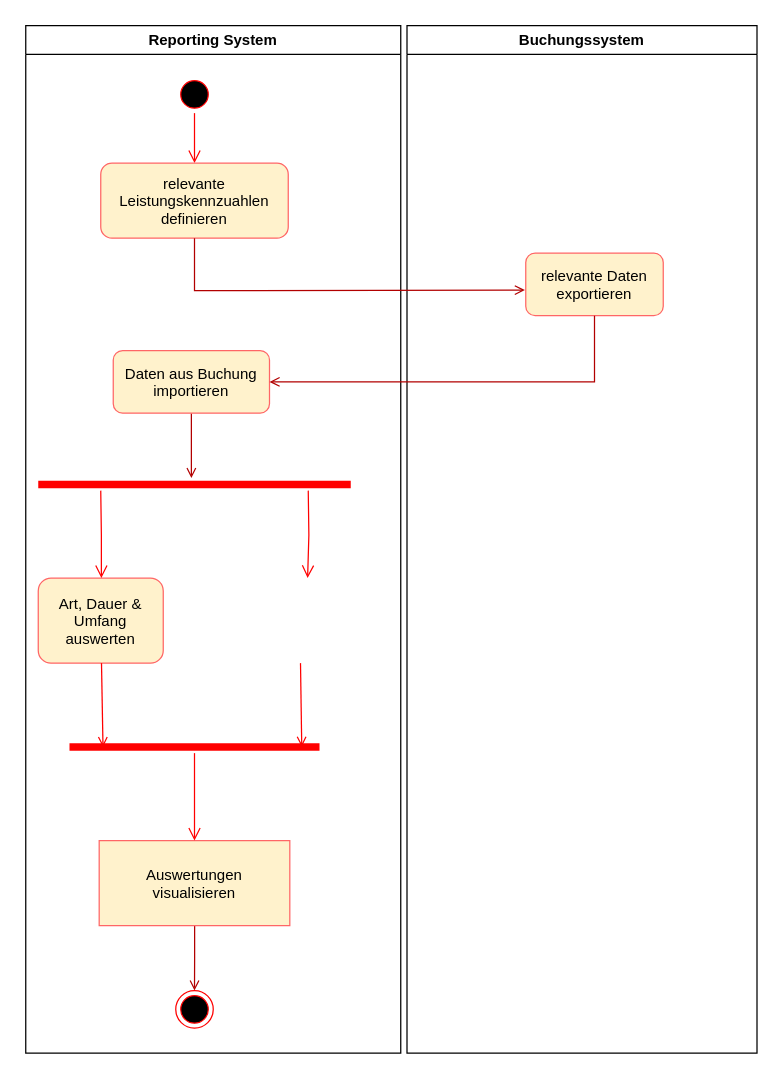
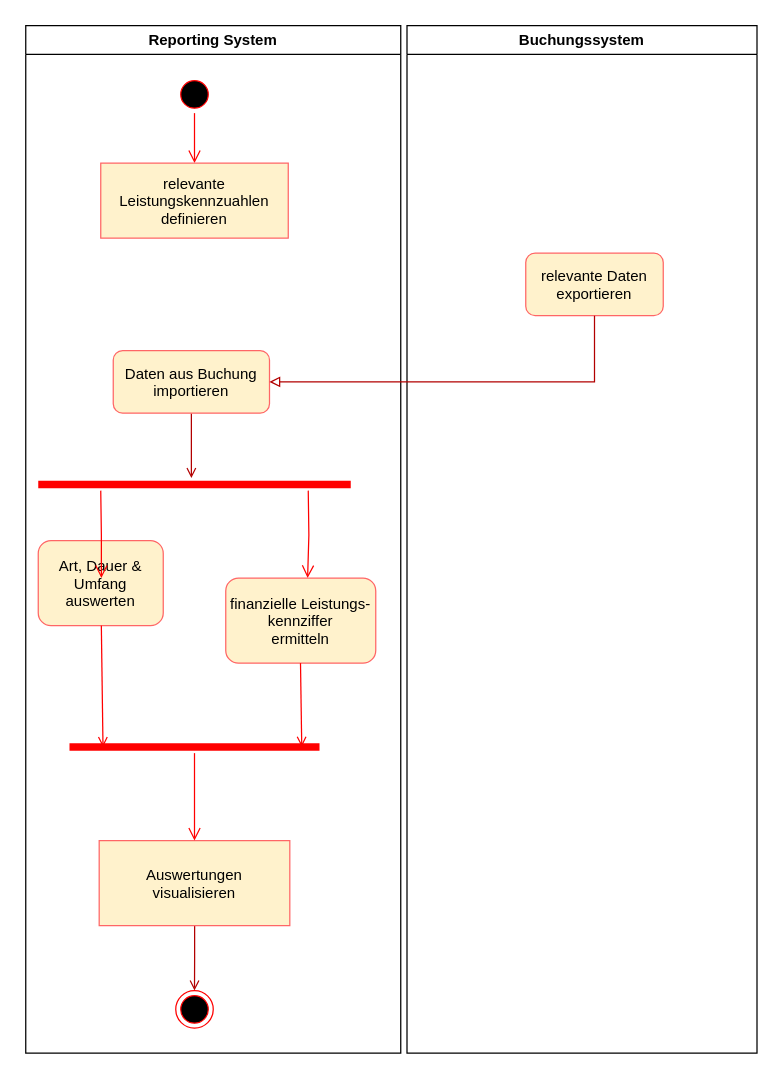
node "relevante Leistungskennzuahlen definieren": shape rounded rectangle -> rectangle
edge "relevante Leistungskennzuahlen definieren" -> "relevante Daten exportieren": removed
edge "relevante Daten exportieren" -> "Daten aus Buchung importieren": arrowhead open -> block
node "Art, Dauer & Umfang auswerten": moved (101, 621) -> (101, 583)
node "finanzielle Leistungs- kennziffer ermitteln": added
